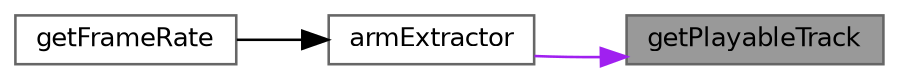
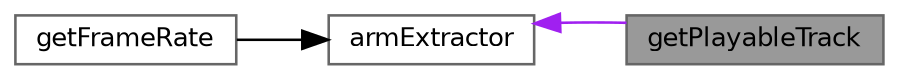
edge "armExtractor" -> "getPlayableTrack": reversed
